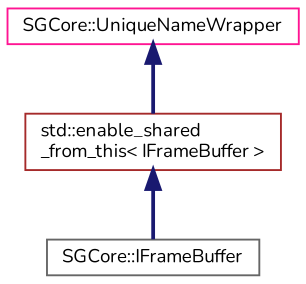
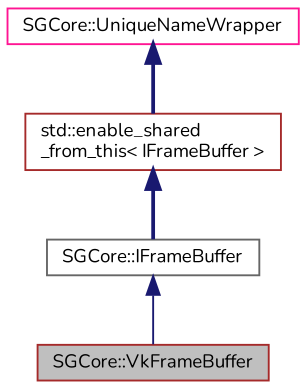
node "SGCore::VkFrameBuffer": added
